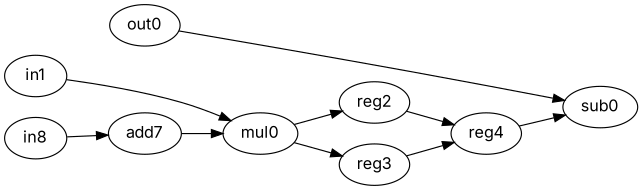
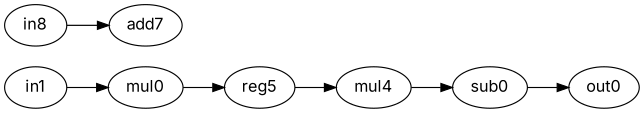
edge "out0" -> "sub0": reversed
node "reg2": label "reg2" -> "reg5"
edge "add7" -> "mul0": removed
node "reg4": label "reg4" -> "mul4"
node "reg3": removed
